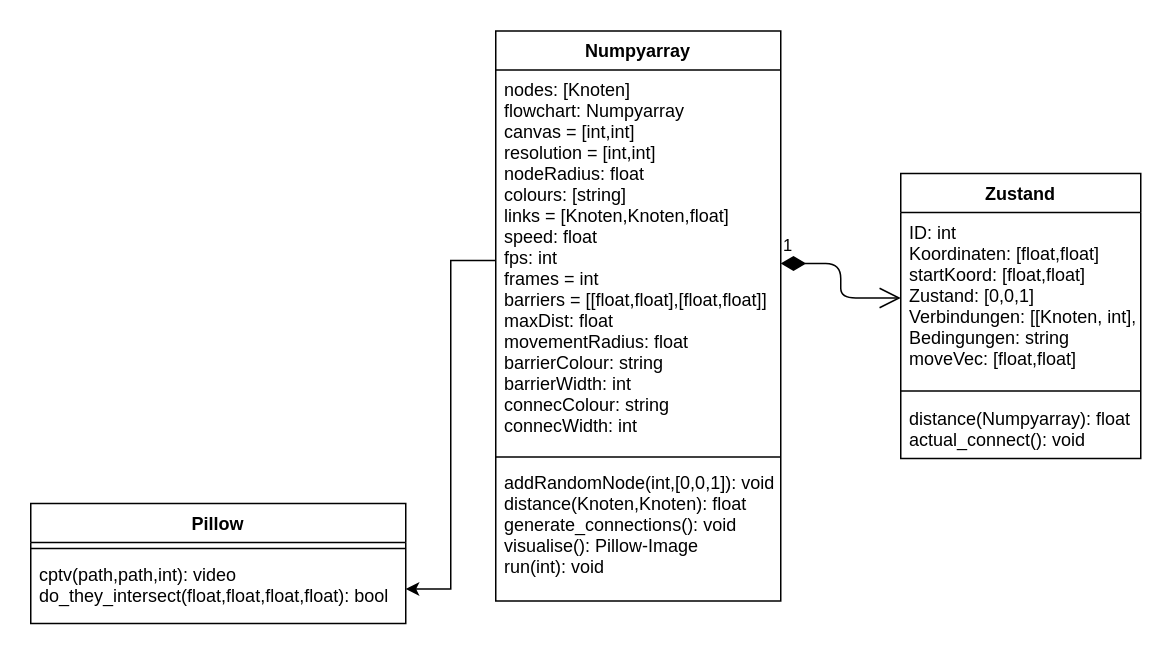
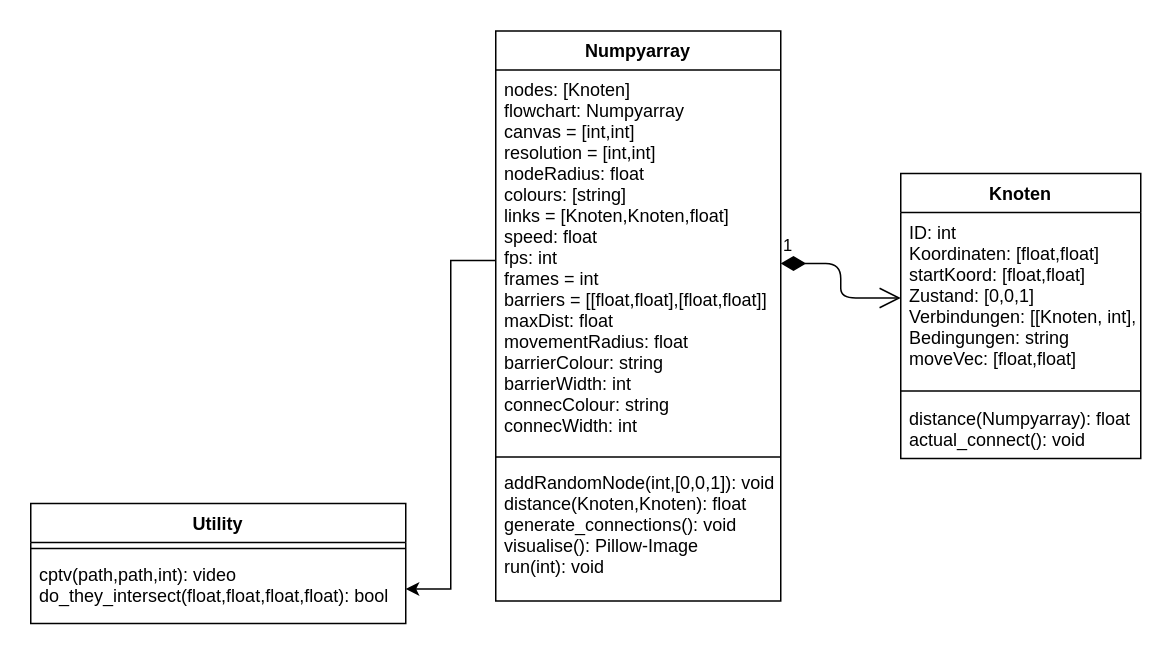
node "Zustand": label "Zustand" -> "Knoten"
node "Pillow": label "Pillow" -> "Utility"
